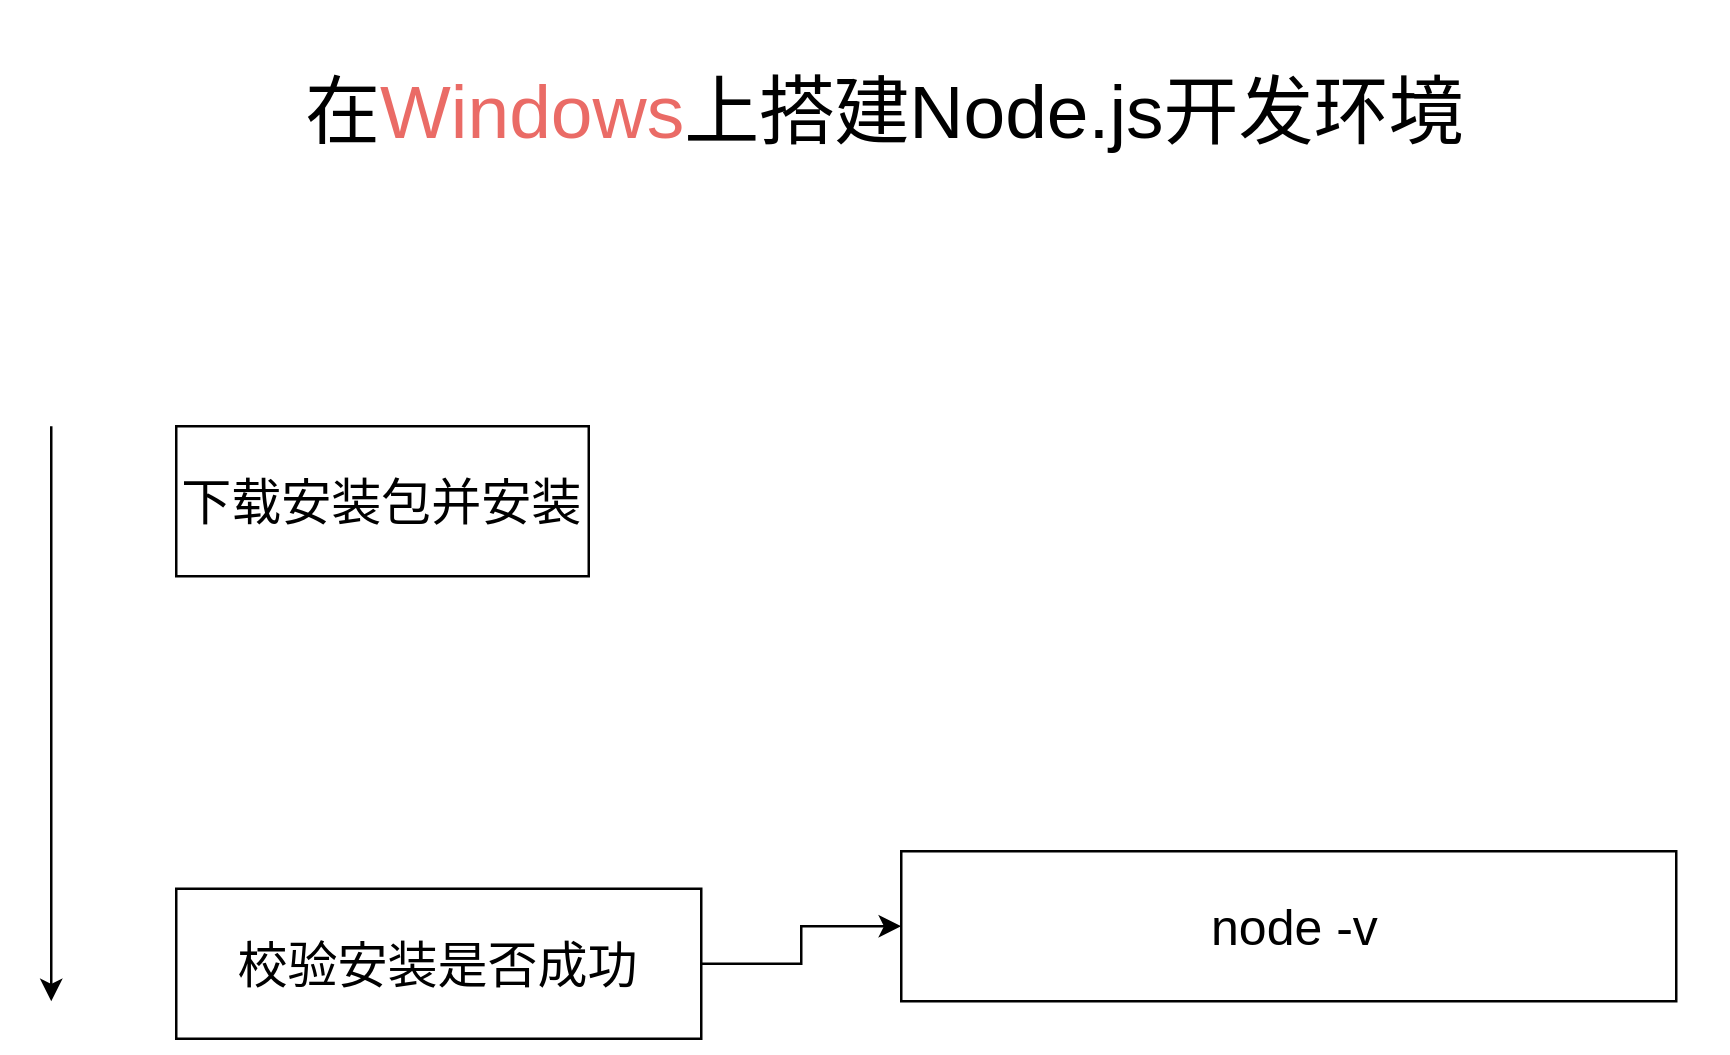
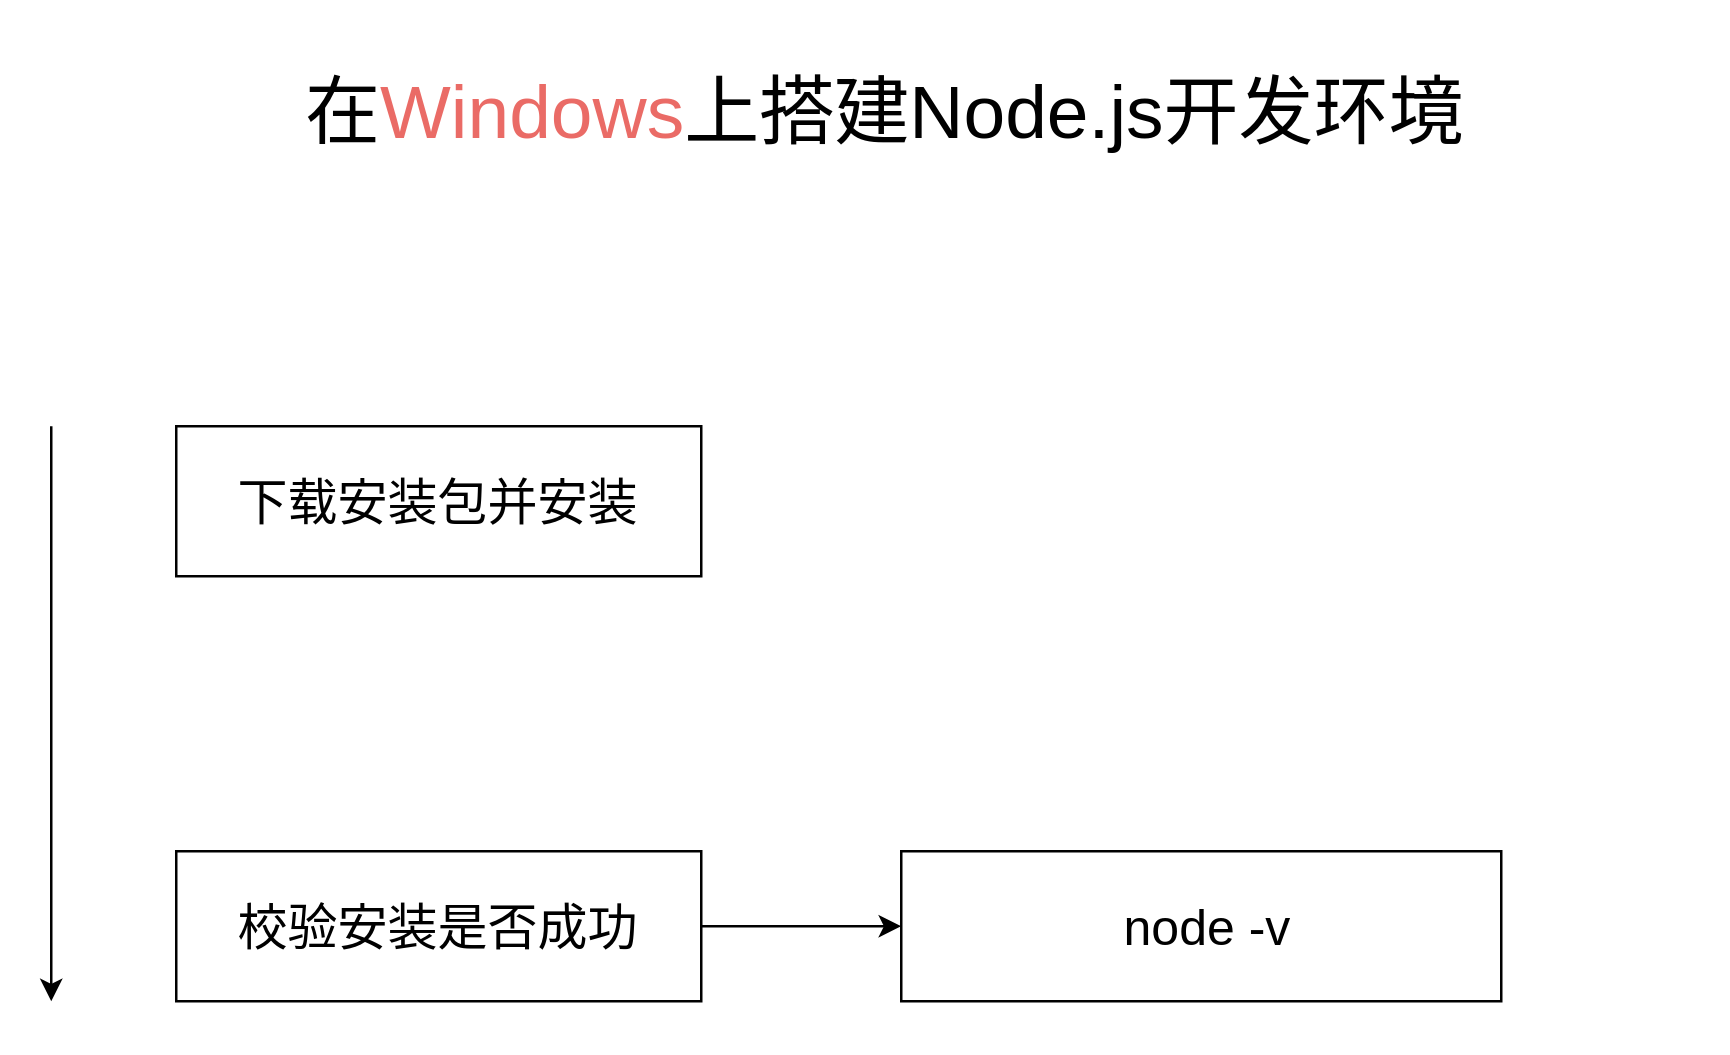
node "下载安装包并安装": size 413x150 -> 525x150
node "node -v": size 775x150 -> 600x150
node "校验安装是否成功": moved (439, 964) -> (439, 926)
